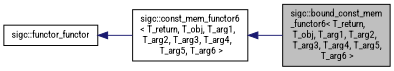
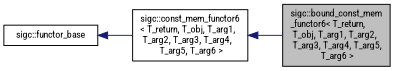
node "sigc::functor_functor": label "sigc::functor_functor" -> "sigc::functor_base"
